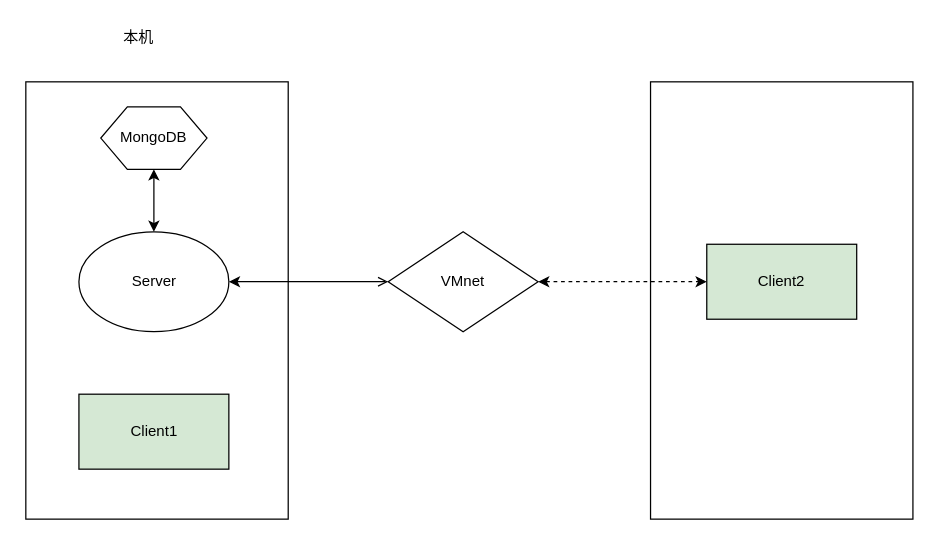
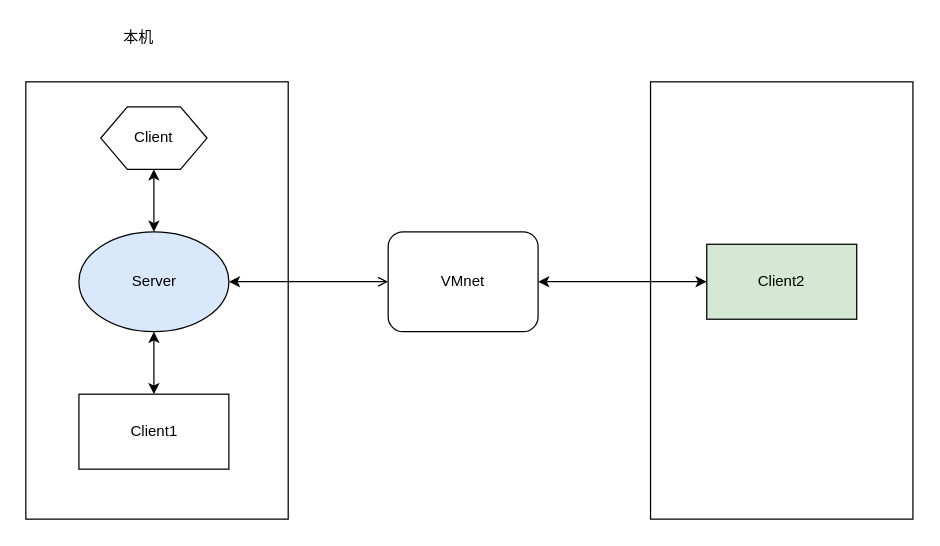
node "MongoDB": label "MongoDB" -> "Client"
node "Server": fillcolor #ffffff -> #dae8fc
node "VMnet": shape diamond -> rounded rectangle
edge "VMnet" -- "Client2": style dashed -> solid
edge "Server" -- "Client1": added
node "Client1": fillcolor #d5e8d4 -> #ffffff
